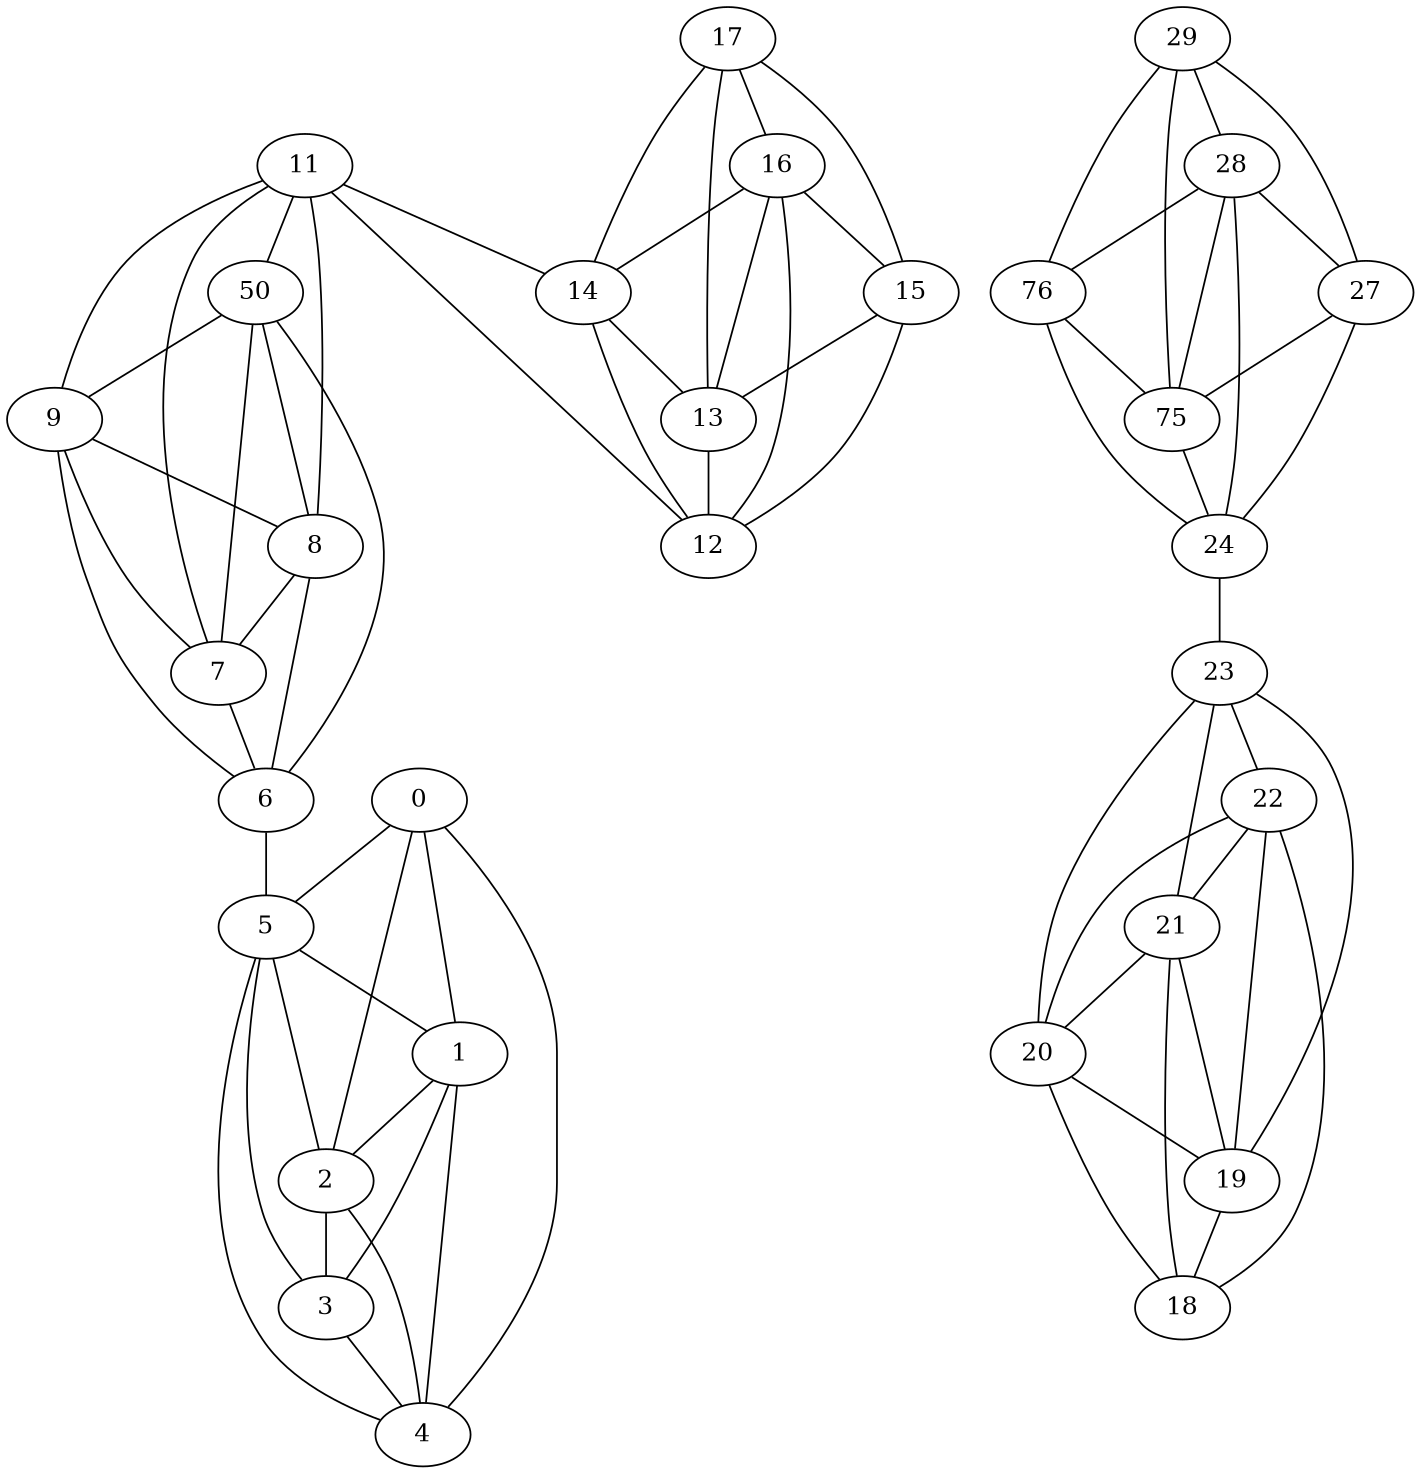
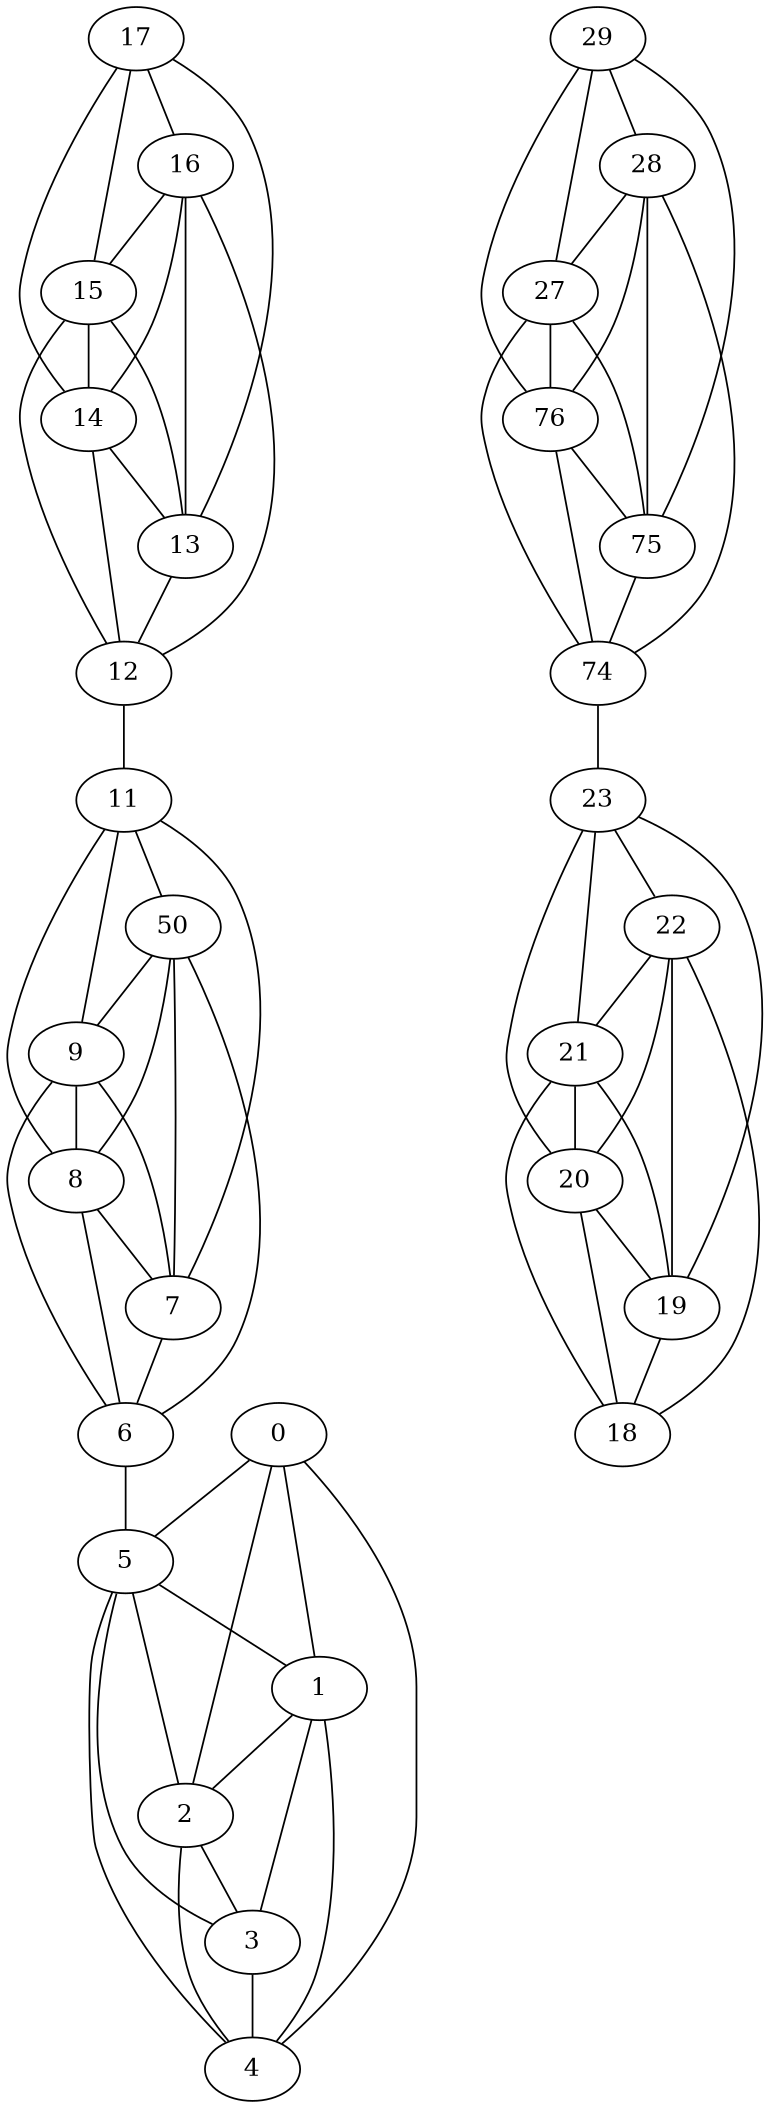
edge "11" -- "14": now "15" -- "14"
edge "27" -- "76": added
node "24": label "24" -> "74"
